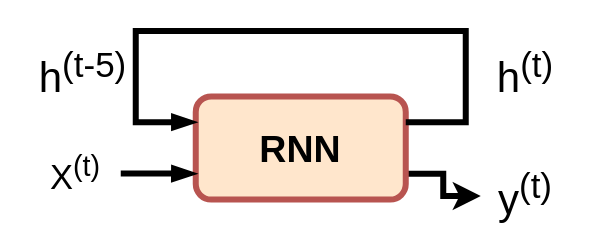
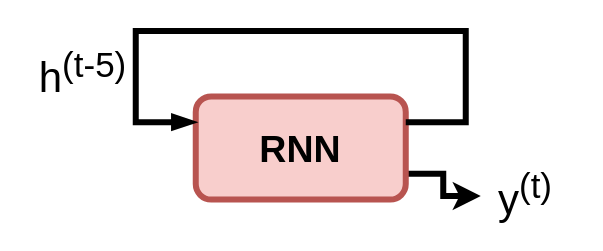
node "h(t)": removed
node "RNN": fillcolor #ffe6cc -> #f8cecc
node "X(t)": removed
edge "X(t)" -> "RNN": removed
